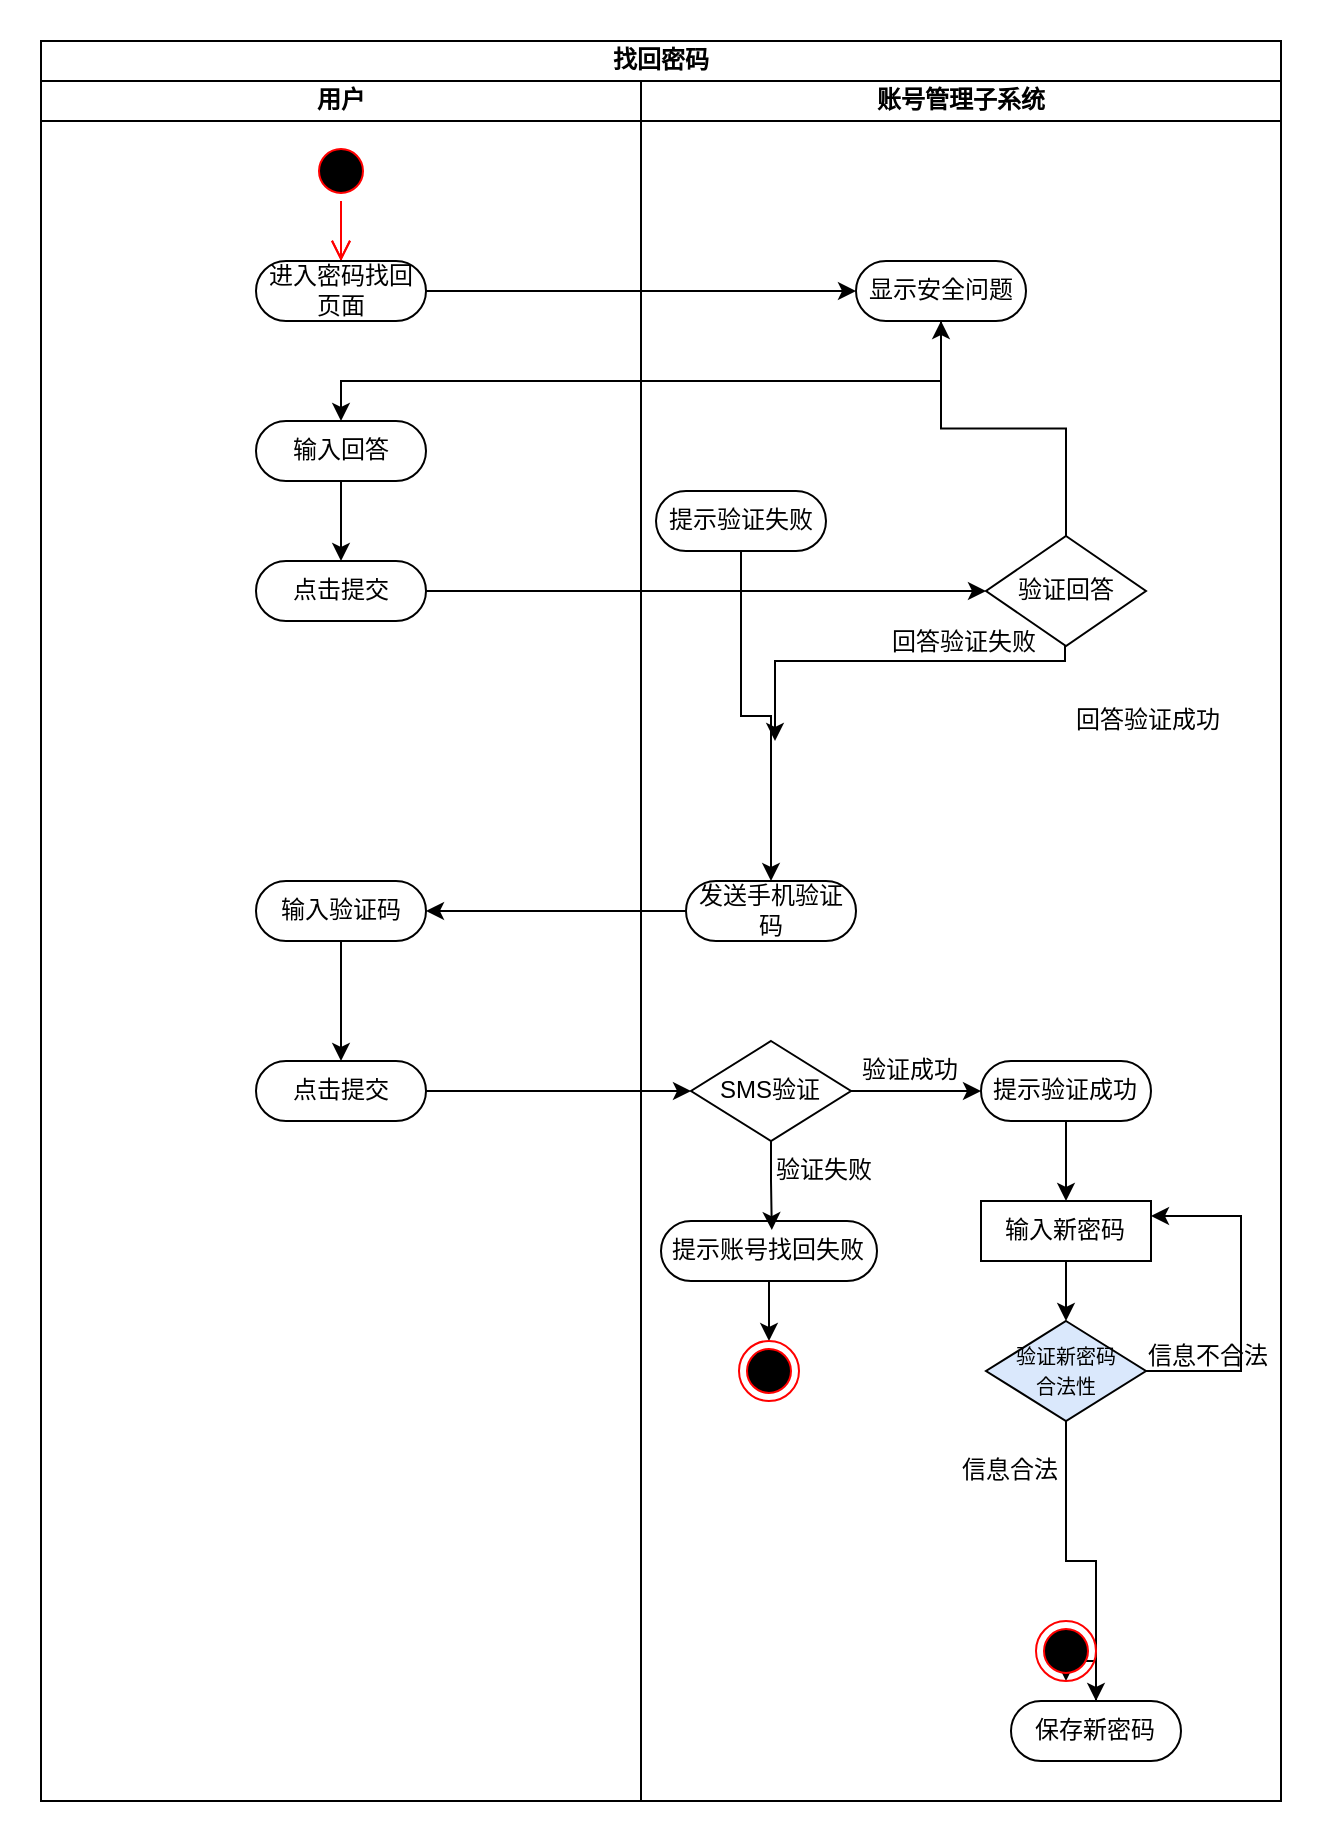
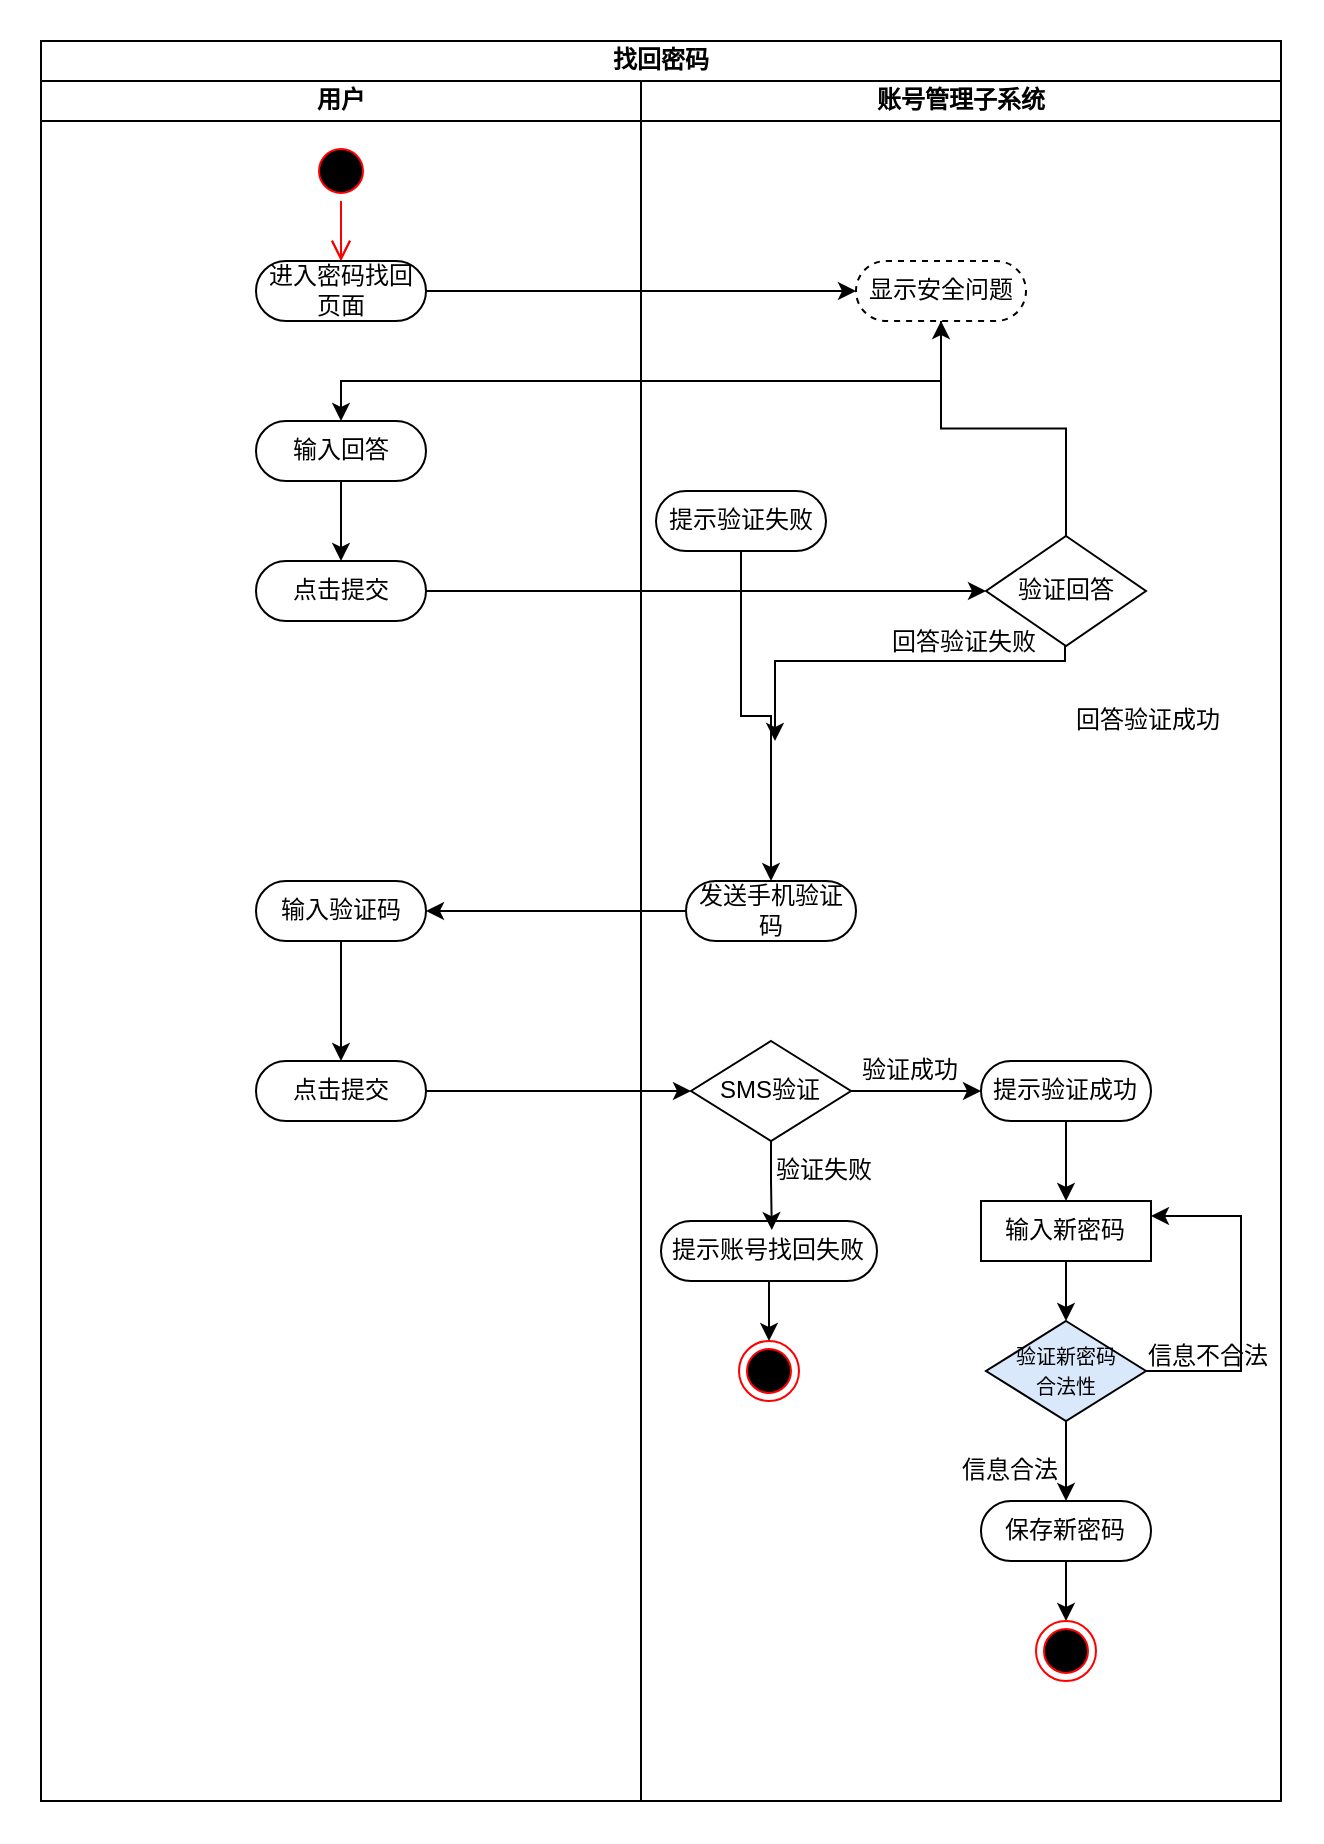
node "显示安全问题": style solid -> dashed
node "保存新密码": moved (1096, 1731) -> (1066, 1531)
